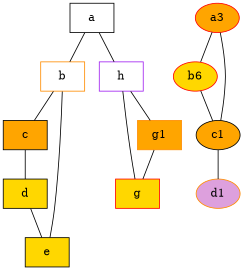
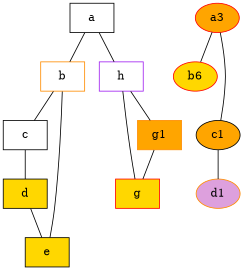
edge "b6" -- "c1": removed
node "c": fillcolor orange -> white
